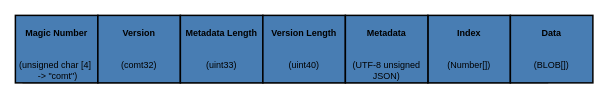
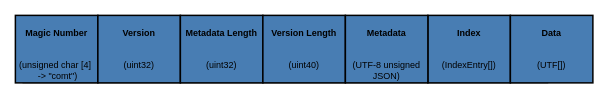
node "Version (comt32)": label "Version (comt32)" -> "Version (uint32)"
node "Metadata Length (uint33)": label "Metadata Length (uint33)" -> "Metadata Length (uint32)"
node "Index (Number[])": label "Index (Number[])" -> "Index (IndexEntry[])"
node "Data (BLOB[])": label "Data (BLOB[])" -> "Data (UTF[])"
